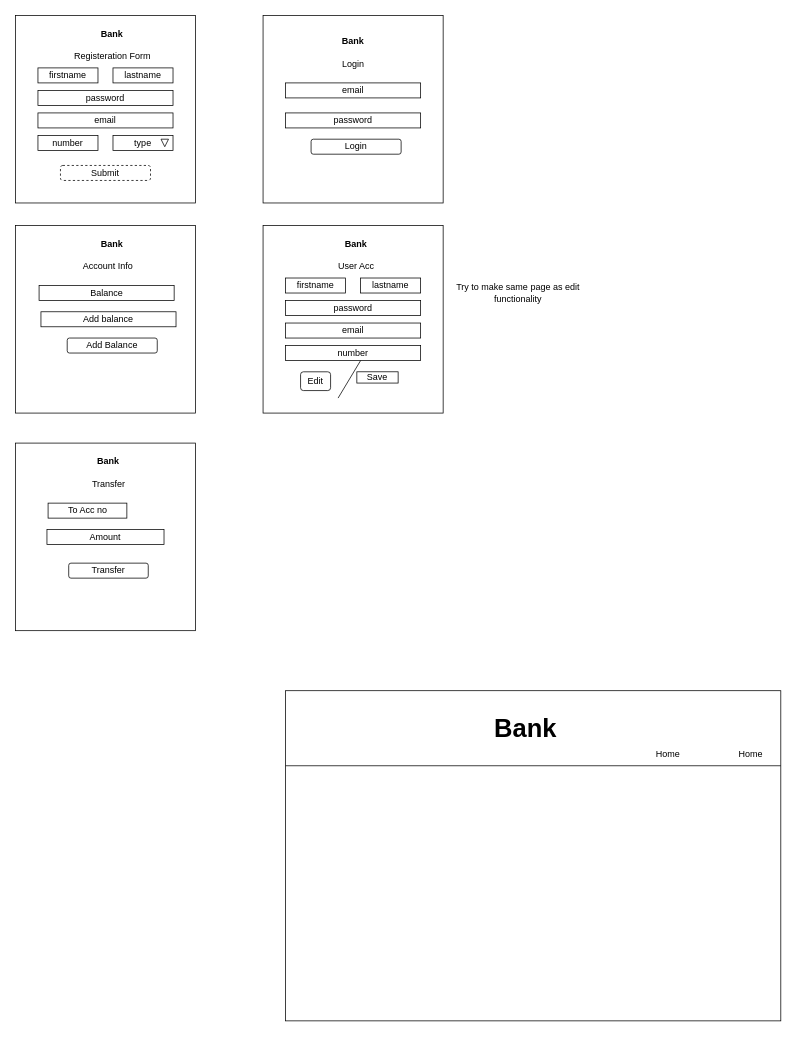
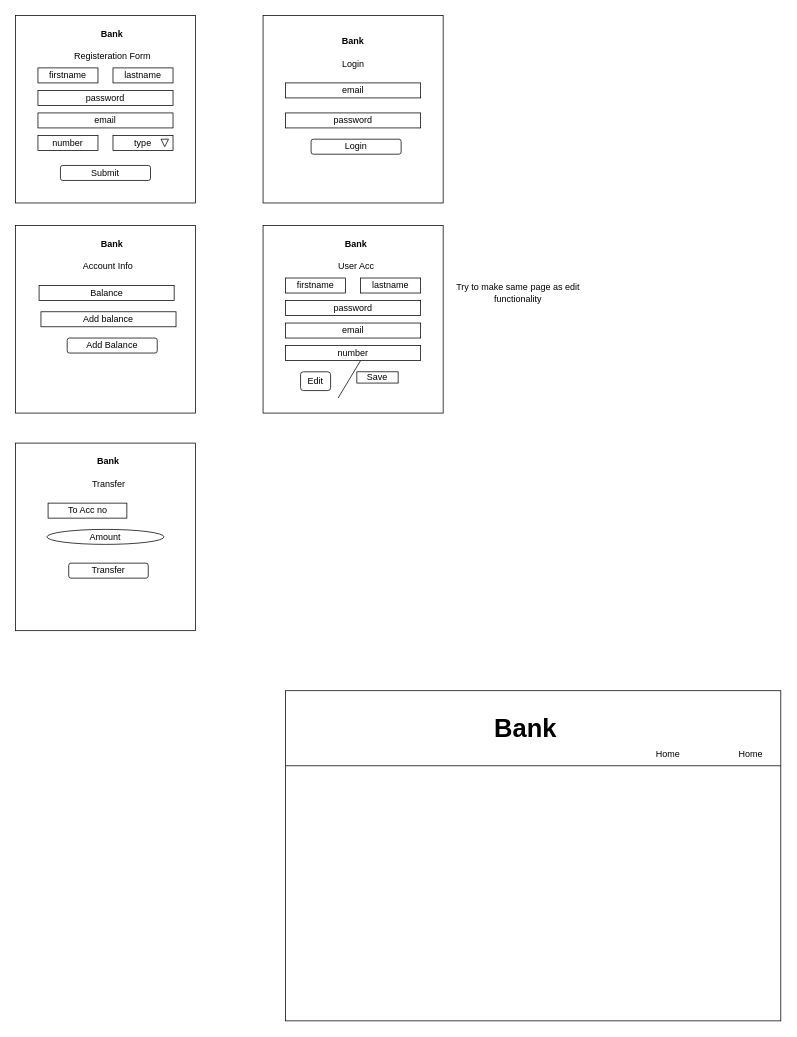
node "Submit": style dashed -> solid
node "Amount": shape rectangle -> ellipse
